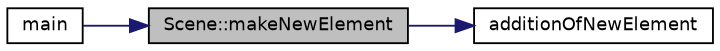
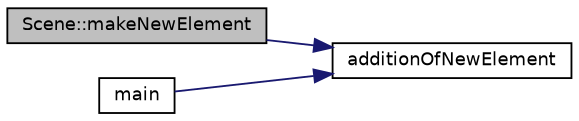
edge "main" -> "Scene::makeNewElement": now "main" -> "additionOfNewElement"
